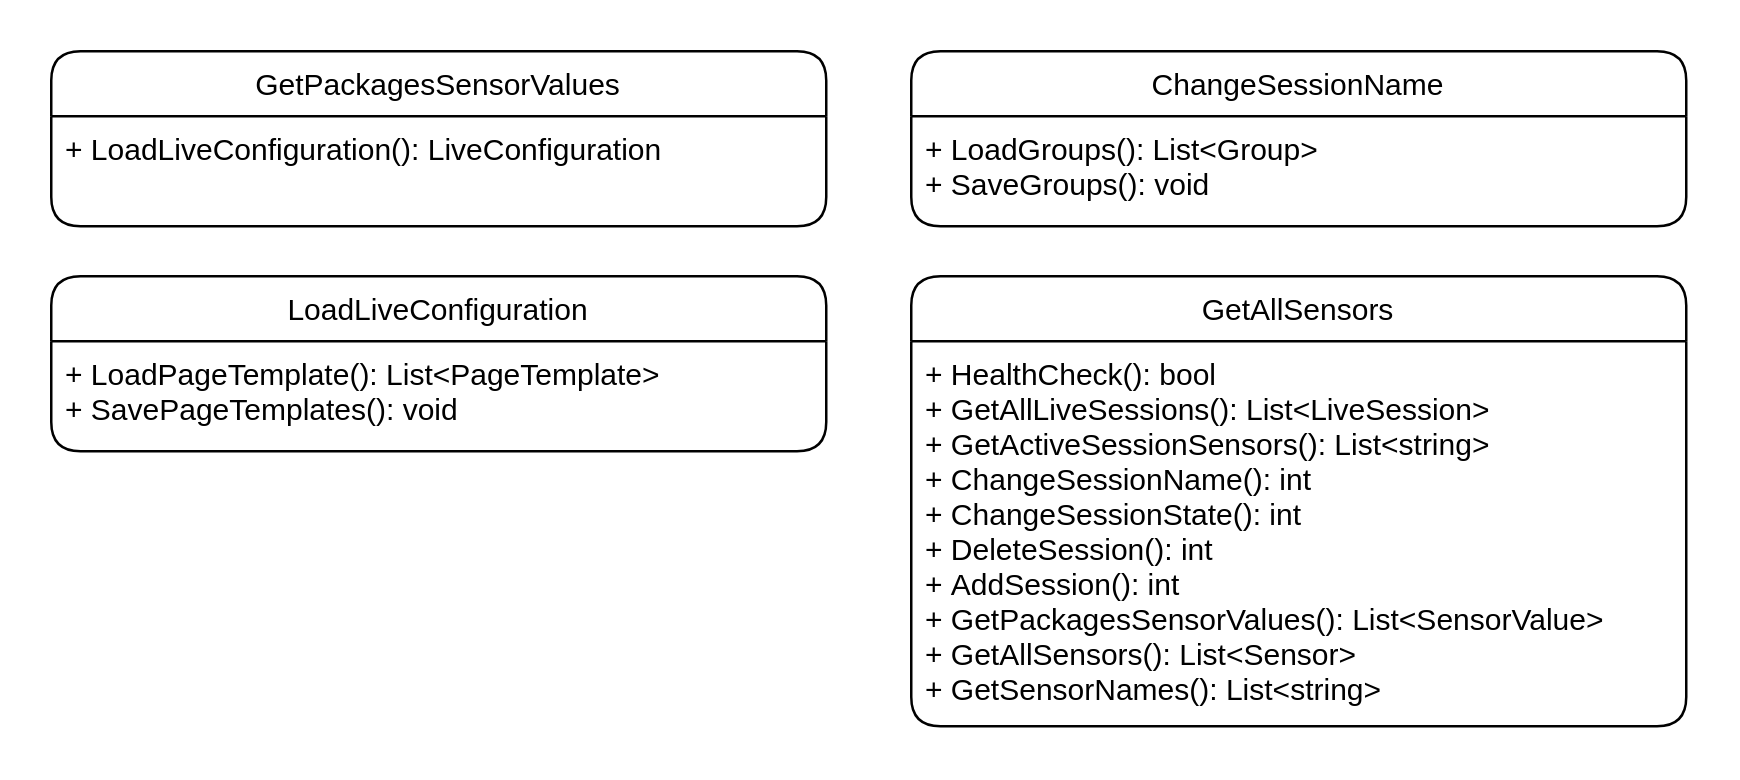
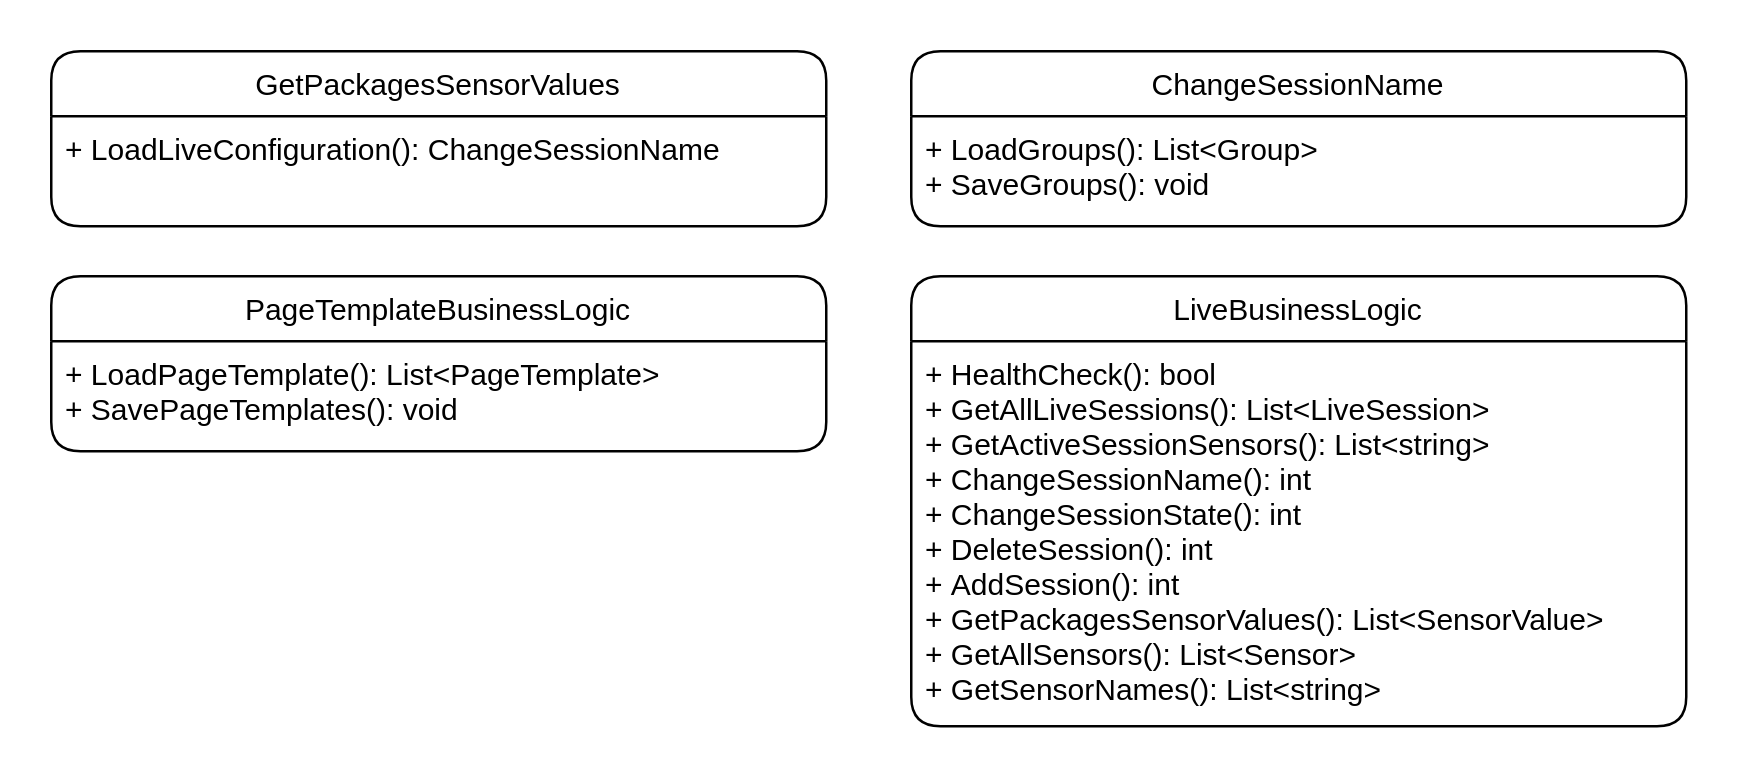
node "+ LoadLiveConfiguration(): LiveConfiguration": label "+ LoadLiveConfiguration(): LiveConfiguration" -> "+ LoadLiveConfiguration(): ChangeSessionName"
node "LoadLiveConfiguration": label "LoadLiveConfiguration" -> "PageTemplateBusinessLogic"
node "GetAllSensors": label "GetAllSensors" -> "LiveBusinessLogic"
